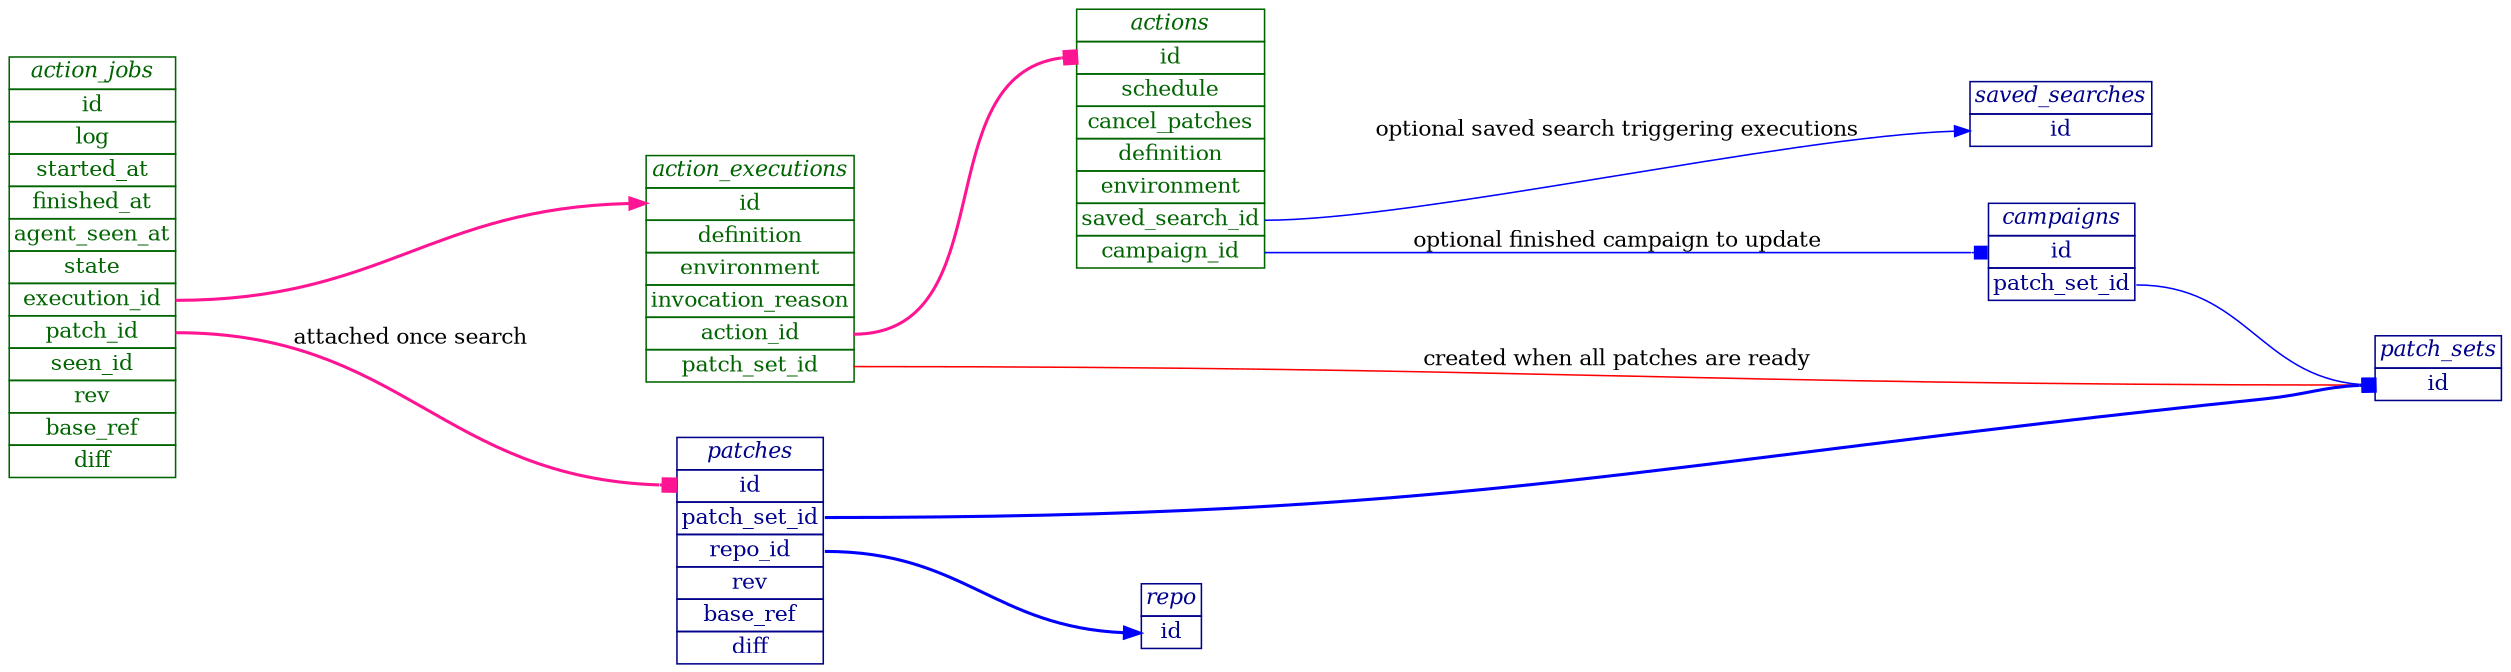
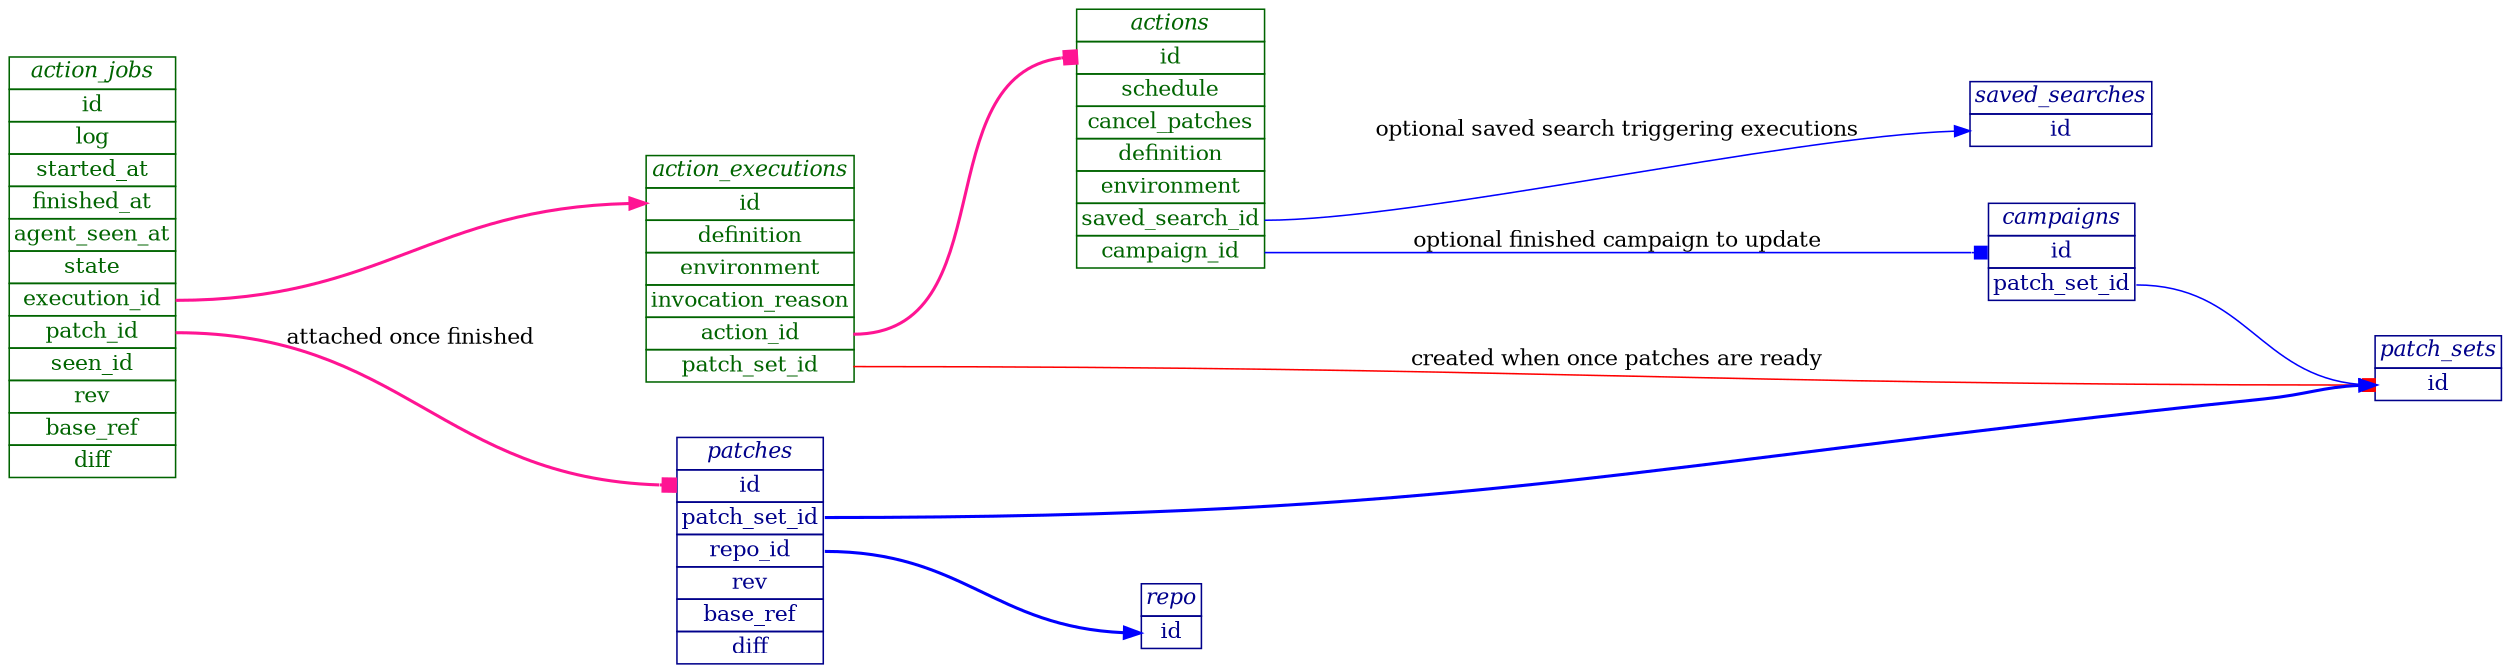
edge "campaigns" -> "patch_sets": arrowhead box -> normal
edge "action_jobs" -> "patches": label "attached once search" -> "attached once finished"
edge "action_executions" -> "patch_sets": label "created when all patches are ready" -> "created when once patches are ready"
edge "patches" -> "patch_sets": arrowhead box -> normal
